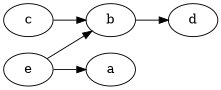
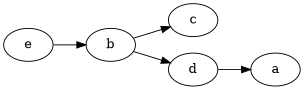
edge "c" -> "b": reversed
edge "e" -> "a": now "d" -> "a"
